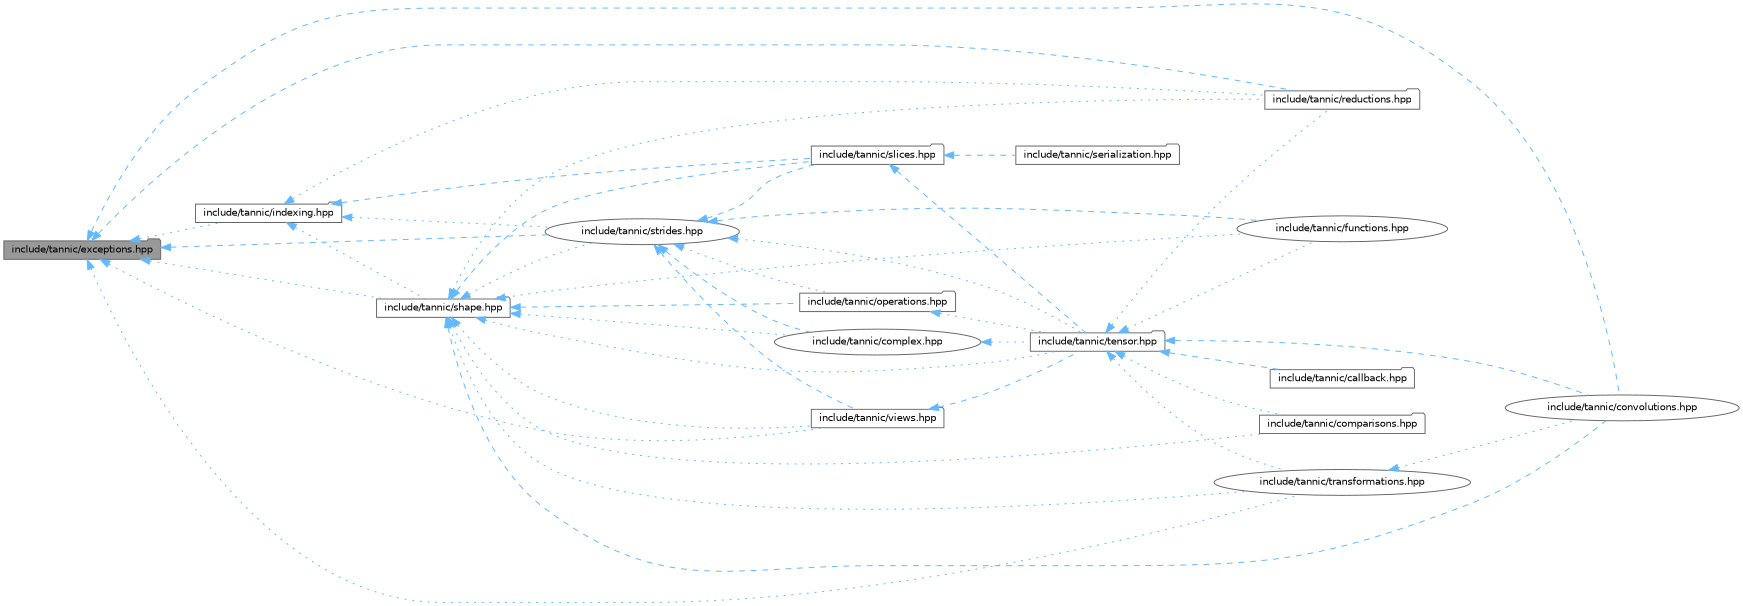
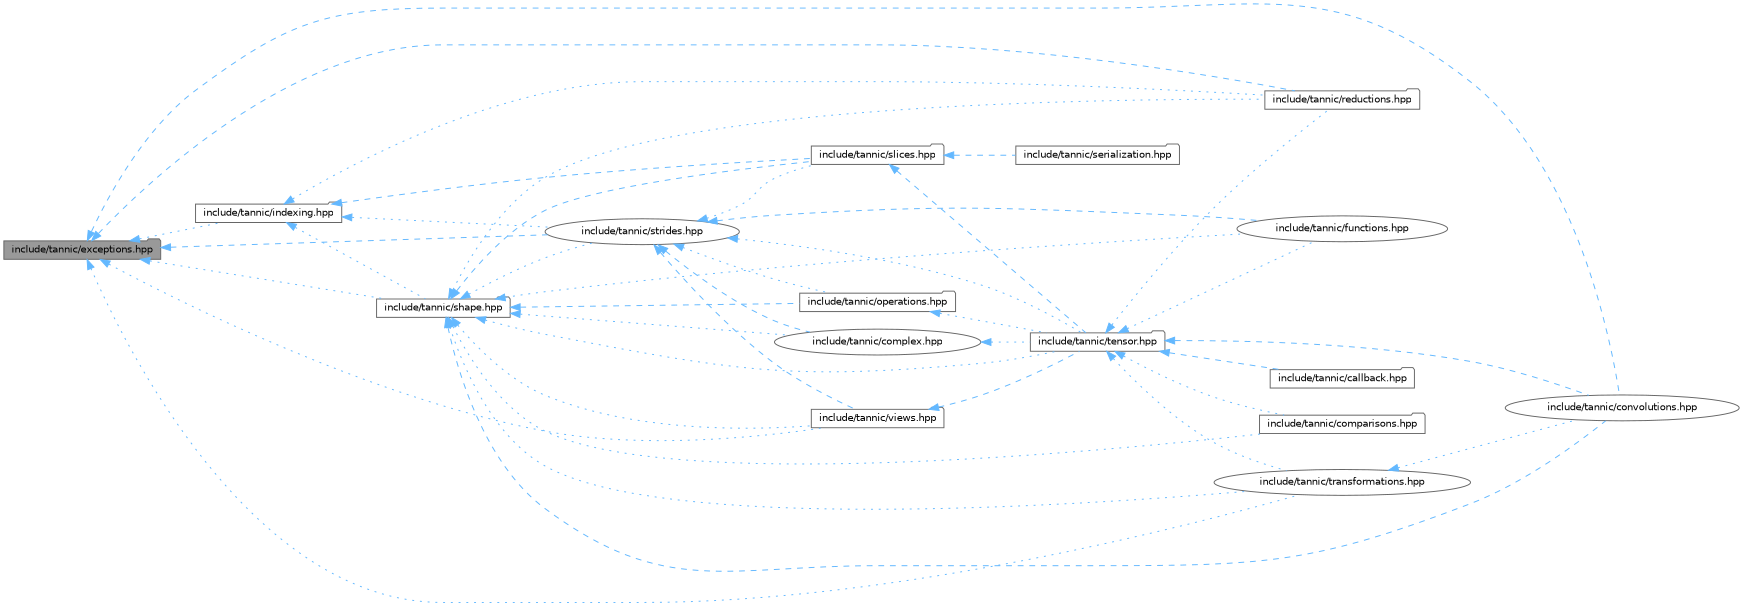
edge "include/tannic/slices.hpp" -> "include/tannic/strides.hpp": style dashed -> dotted
